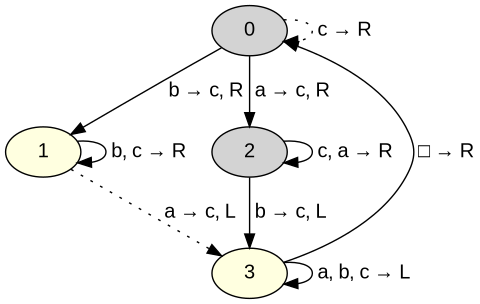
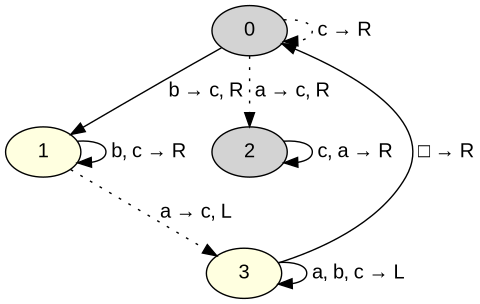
edge "0" -> "2": style solid -> dotted
edge "2" -> "3": removed, label "b → c, L"
